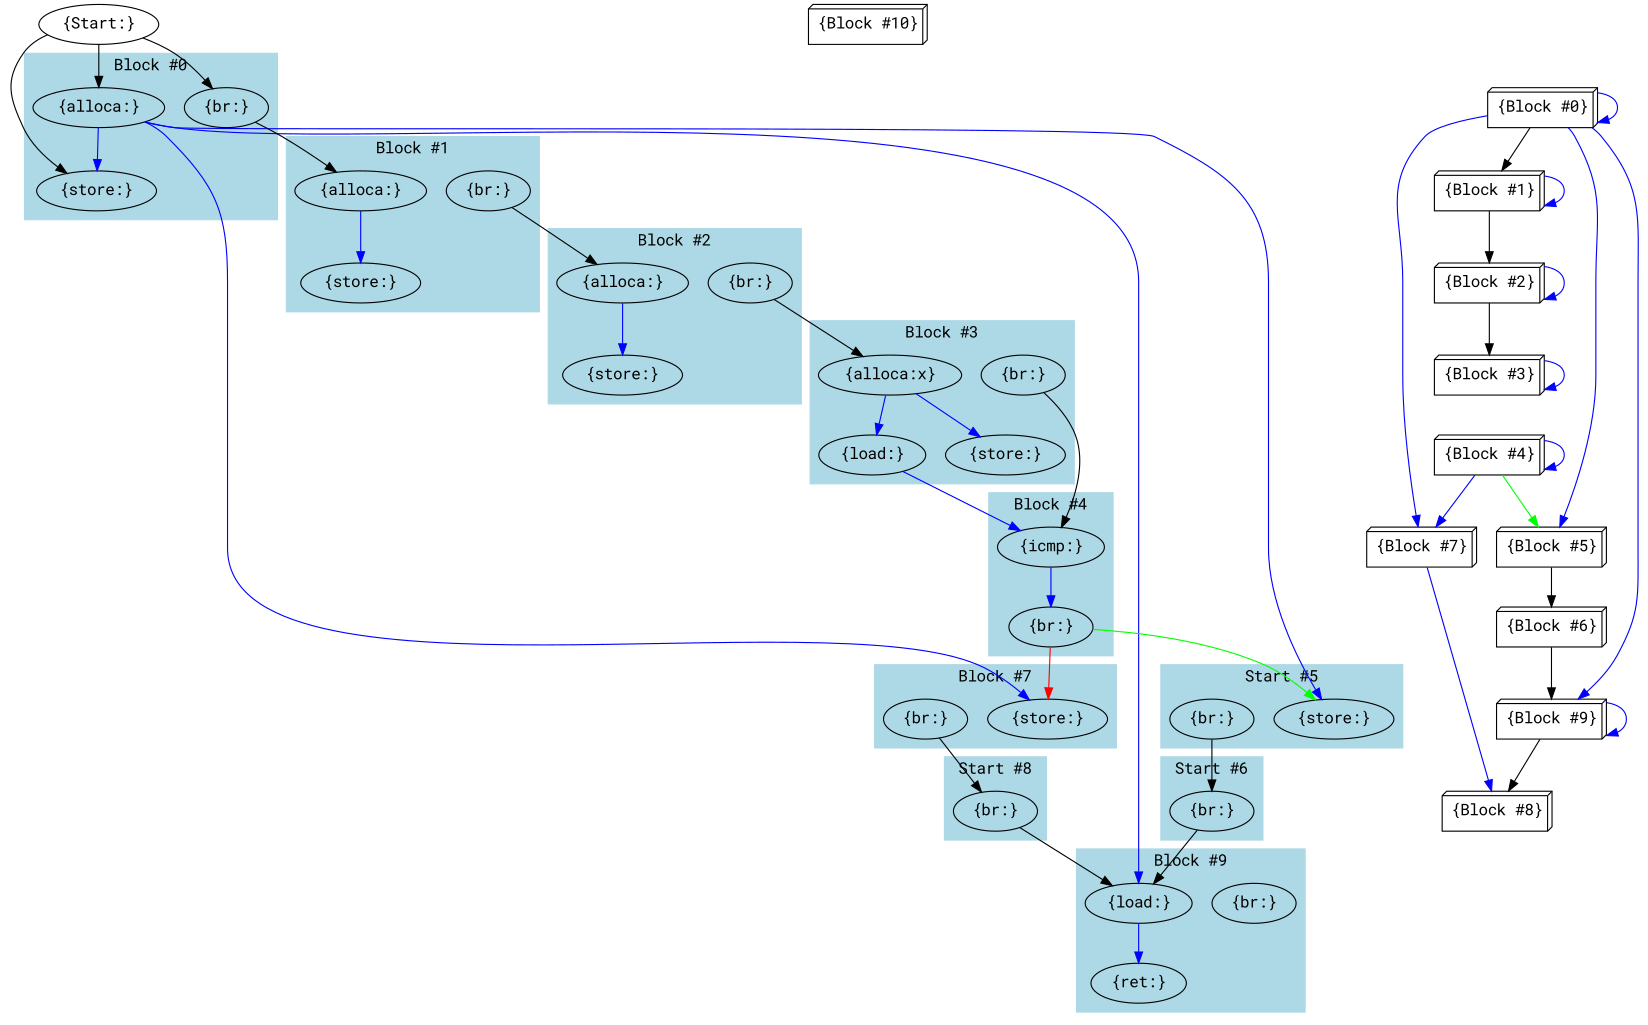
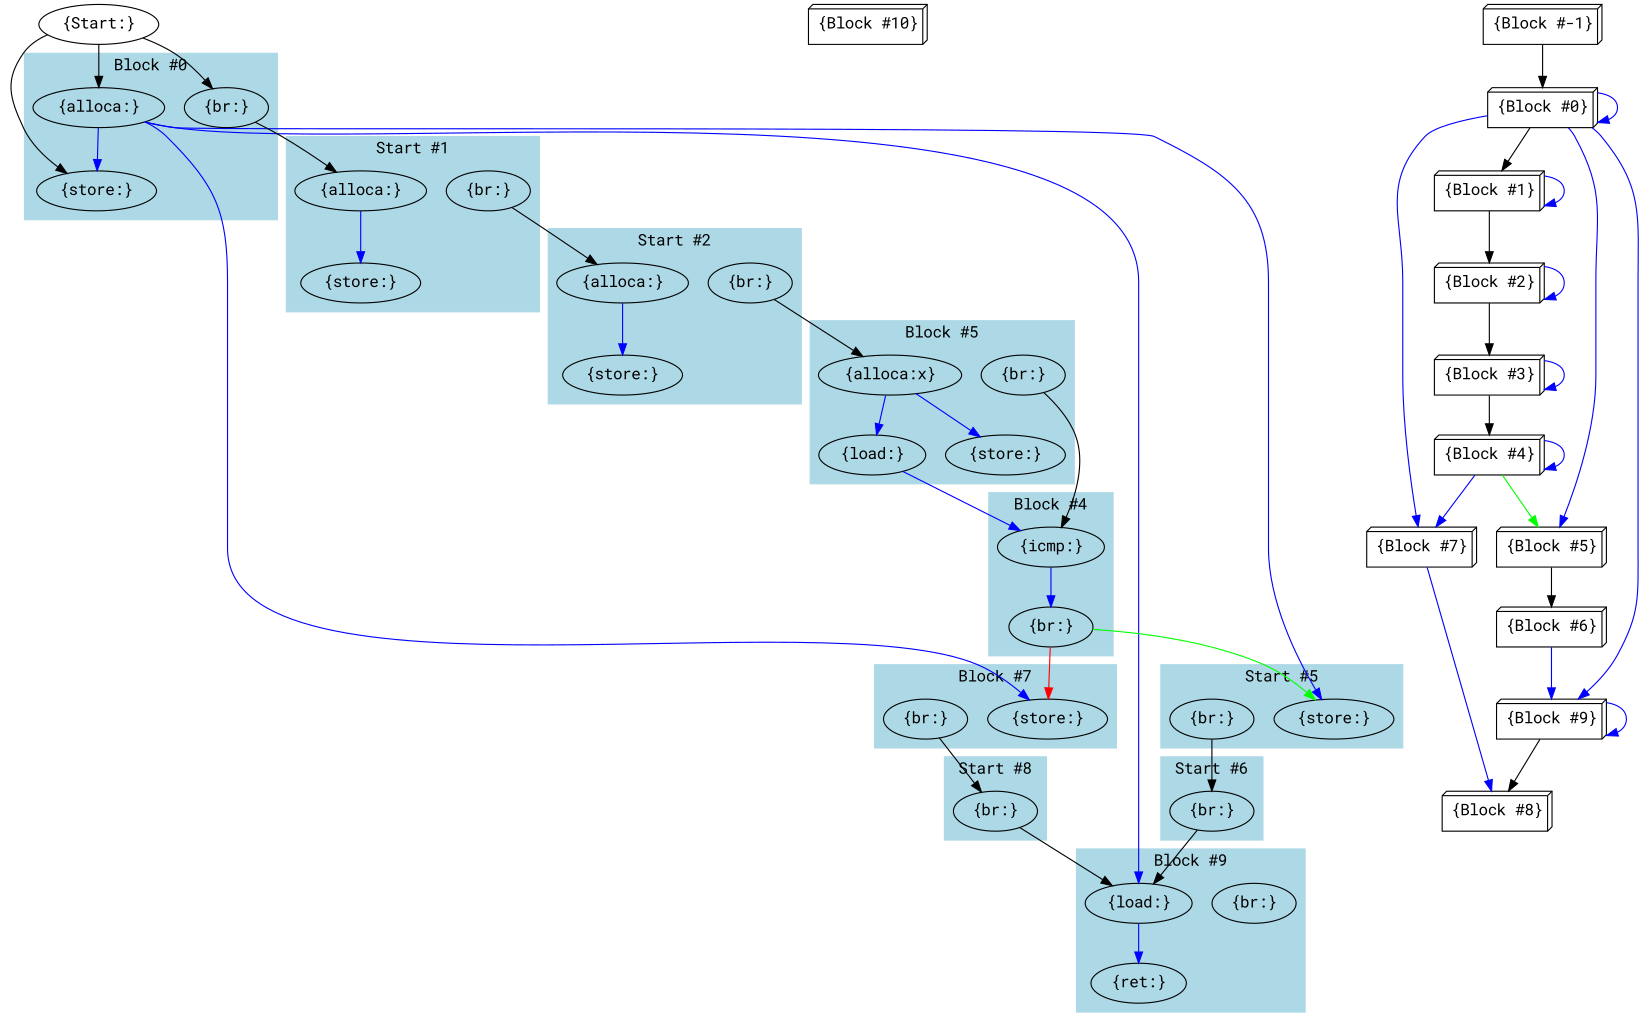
node "{Block #-1}": added
cluster "Block #1": label "Block #1" -> "Start #1"
cluster "Block #2": label "Block #2" -> "Start #2"
cluster "Block #3": label "Block #3" -> "Block #5"
edge "{Block #3}" -> "{Block #4}": added
edge "{Block #6}" -> "{Block #9}": color black -> blue
